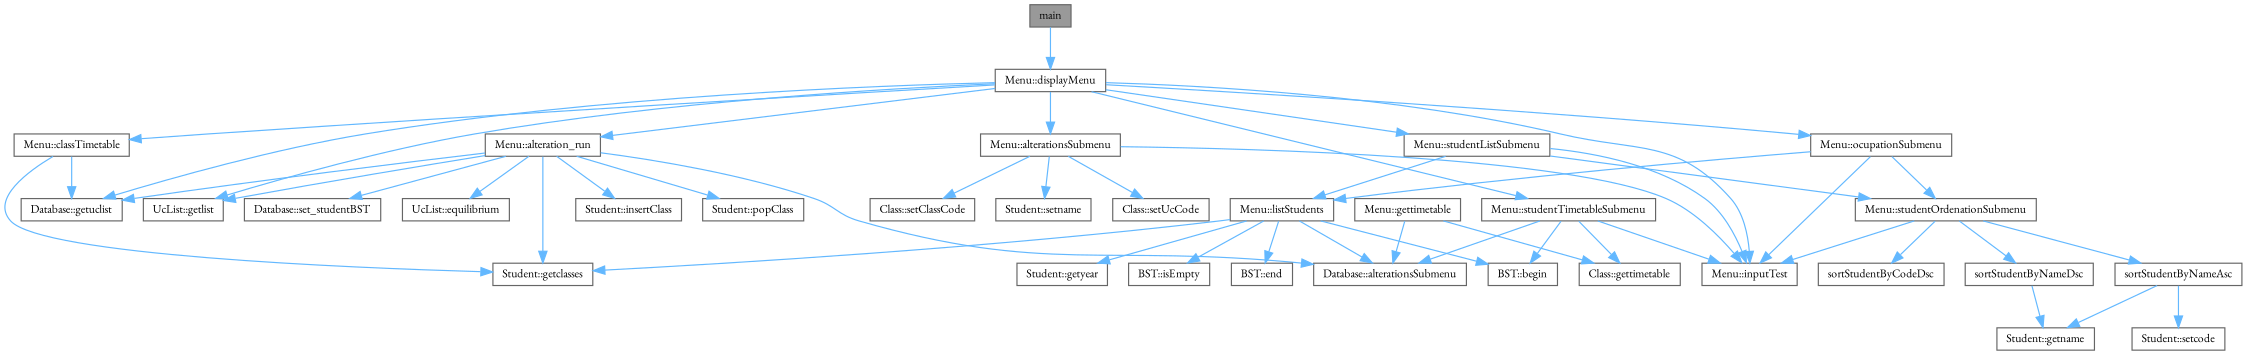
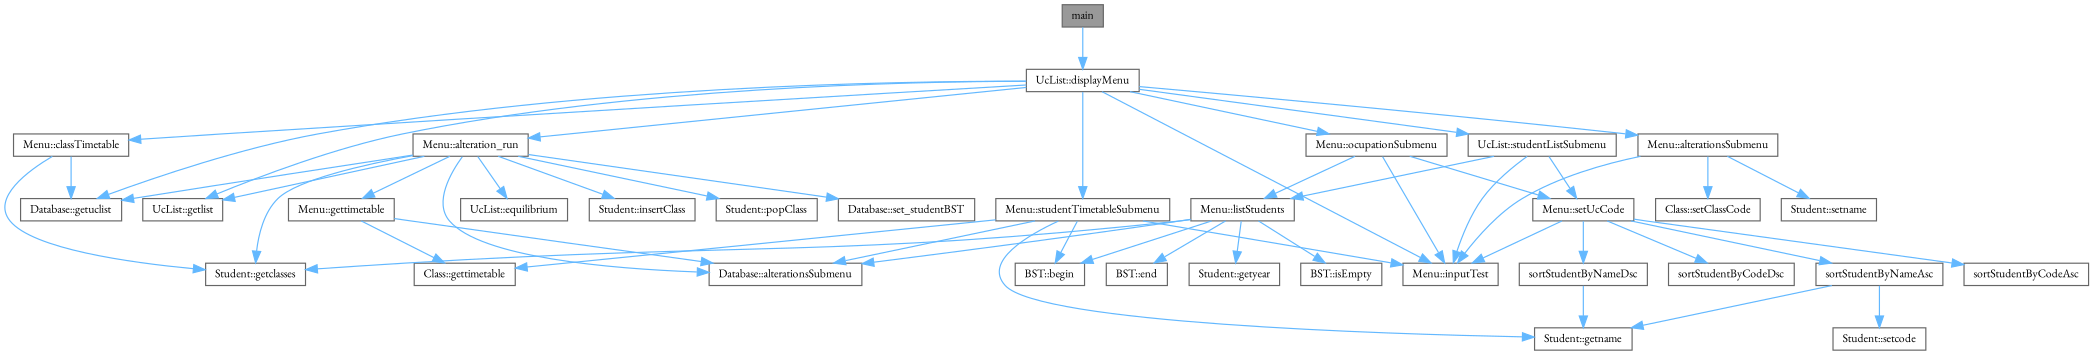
node "Menu::displayMenu": label "Menu::displayMenu" -> "UcList::displayMenu"
node "Menu::studentListSubmenu": label "Menu::studentListSubmenu" -> "UcList::studentListSubmenu"
edge "Menu::alteration_run" -> "Menu::gettimetable": added
node "Class::setUcCode": removed
node "Menu::studentOrdenationSubmenu": label "Menu::studentOrdenationSubmenu" -> "Menu::setUcCode"
node "sortStudentByCodeAsc": added
edge "Menu::studentTimetableSubmenu" -> "Student::getname": added
